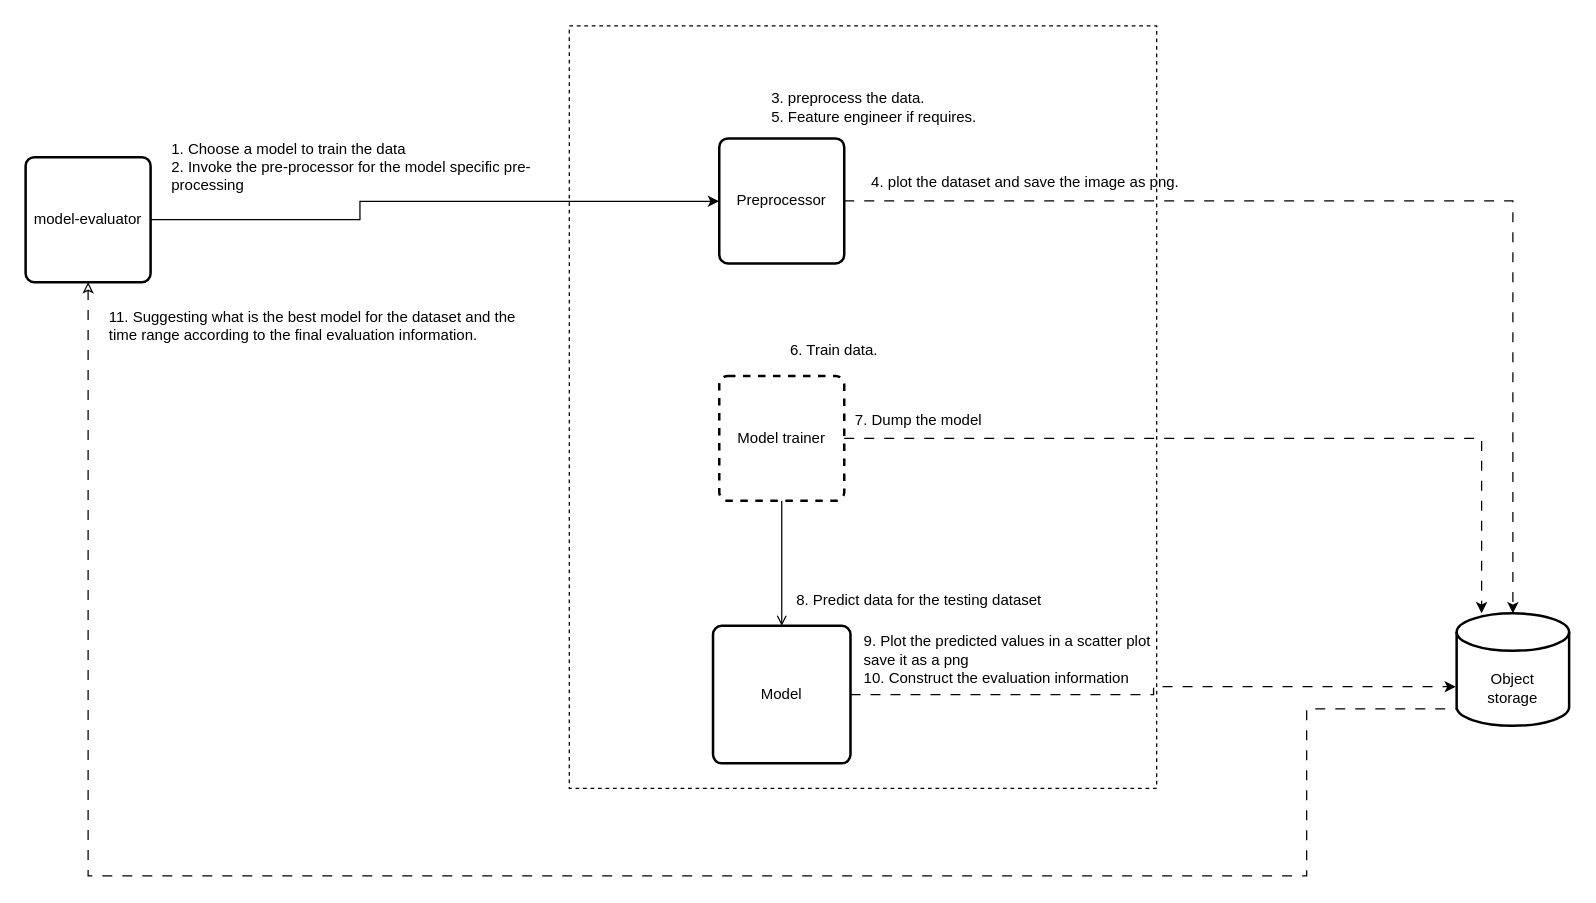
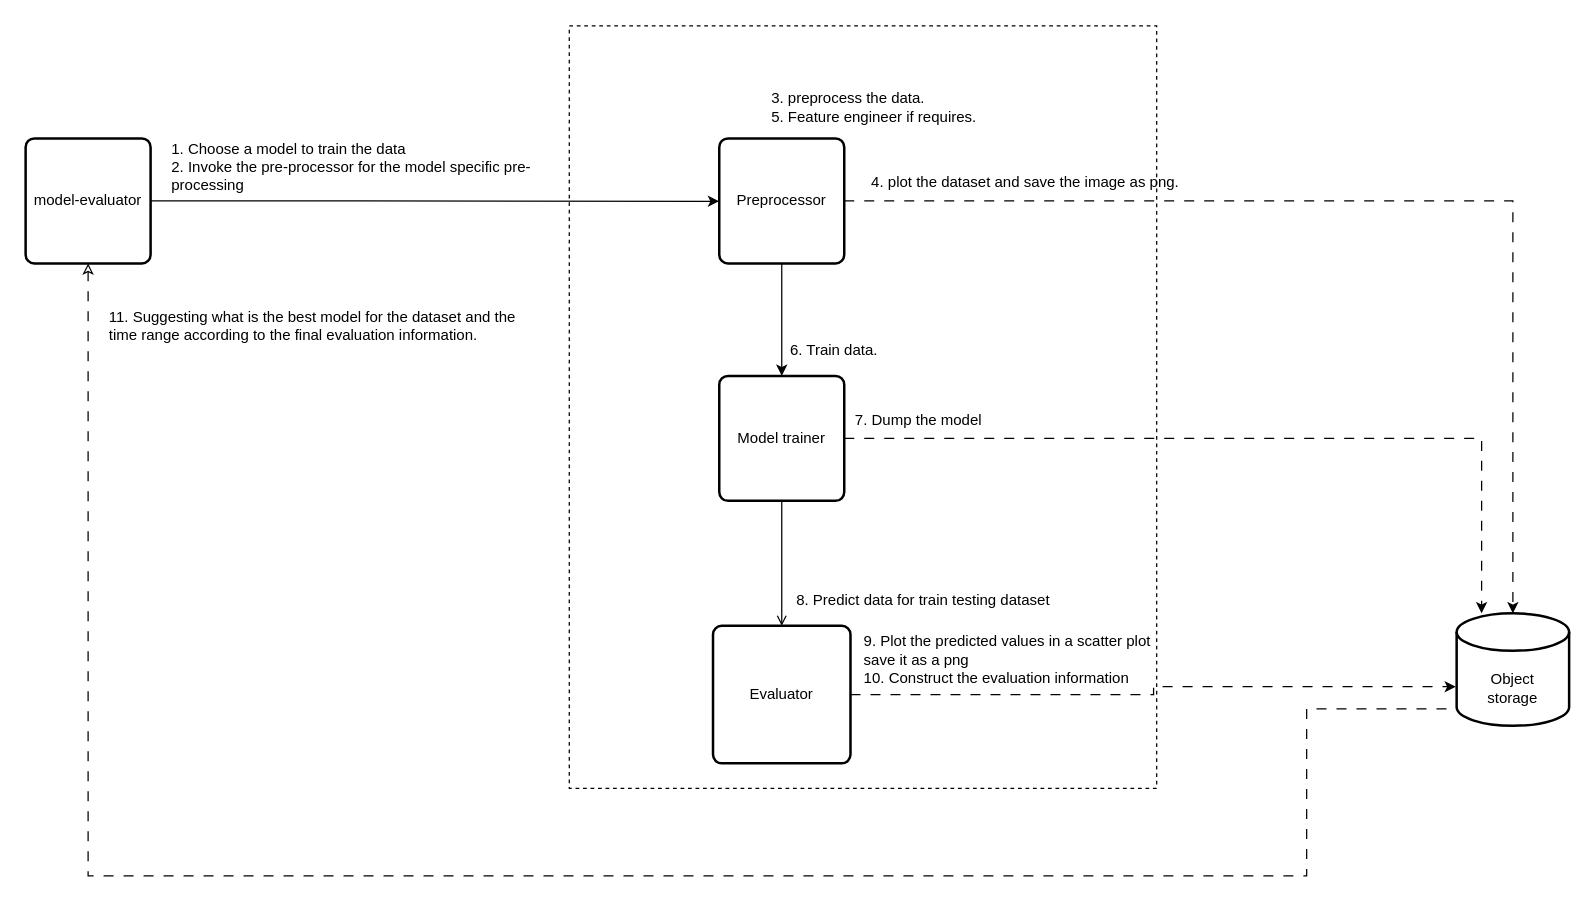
node "model-evaluator": moved (88, 219) -> (88, 201)
edge "Preprocessor" -> "Model trainer": added
node "Model trainer": style dashed -> solid
node "8. Predict data for the testing dataset": label "8. Predict data for the testing dataset" -> "8. Predict data for train testing dataset"
node "Model": label "Model" -> "Evaluator"
